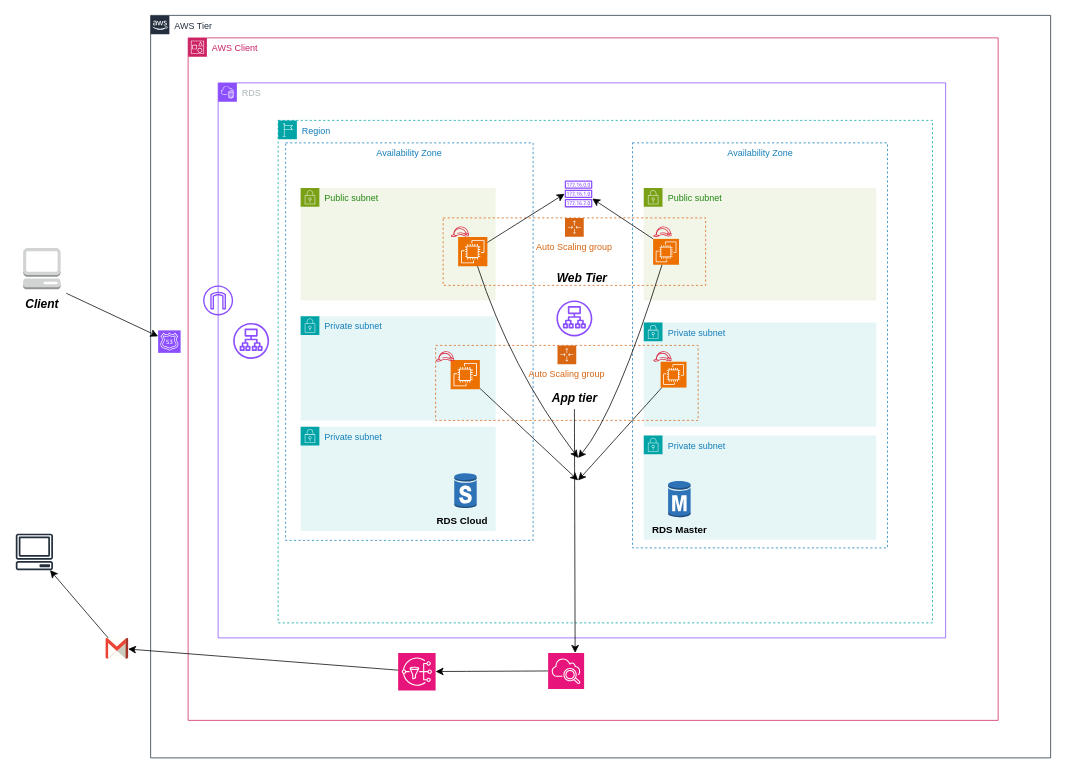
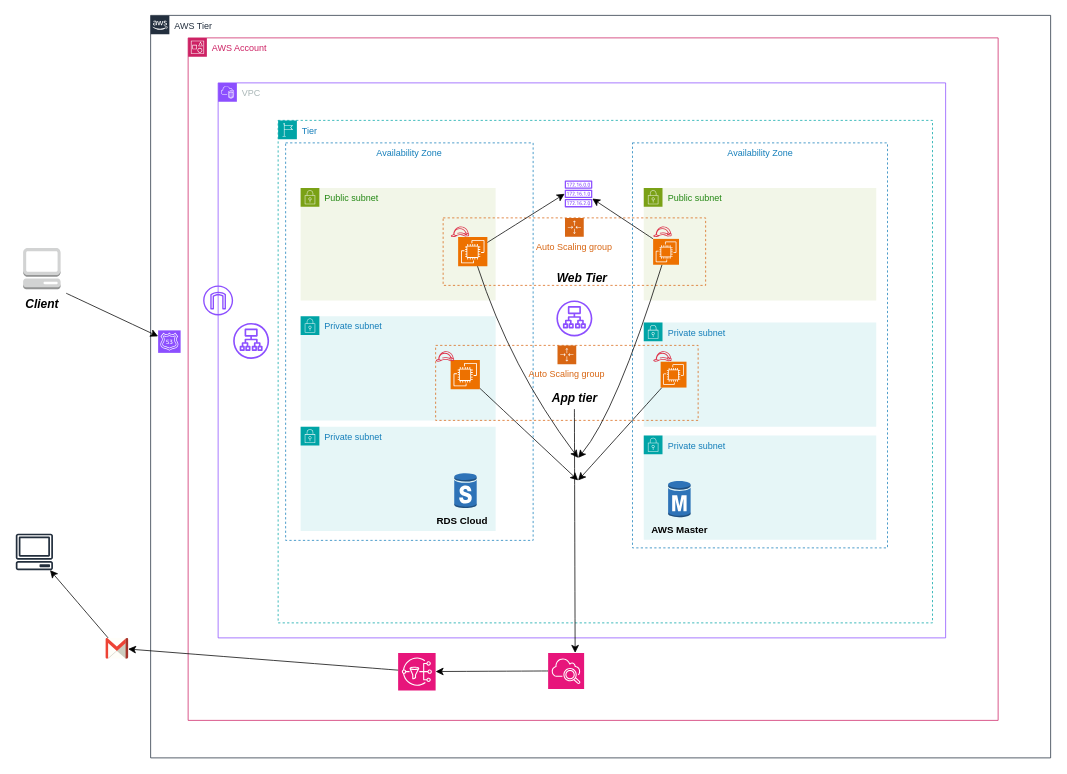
node "AWS Client": label "AWS Client" -> "AWS Account"
node "RDS": label "RDS" -> "VPC"
node "Region": label "Region" -> "Tier"
node "RDS Master": label "RDS Master" -> "AWS Master"
